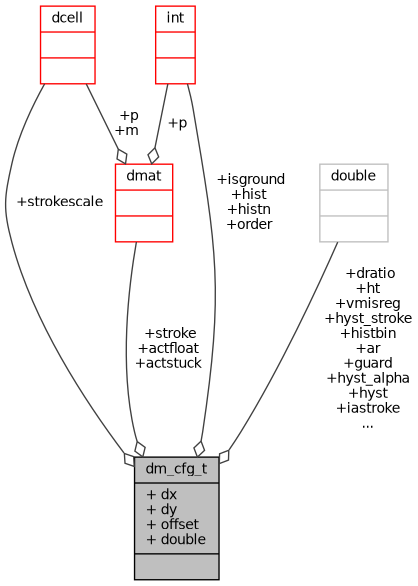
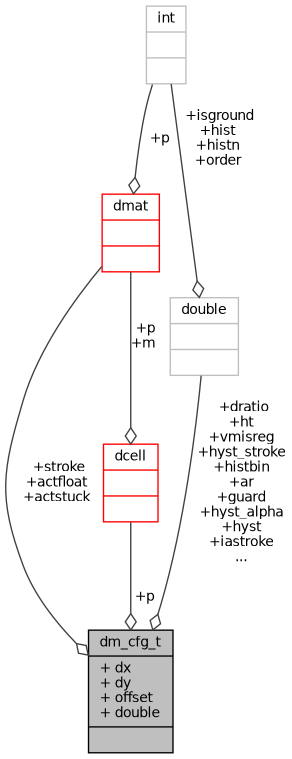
node "int": color red -> grey75
edge "dcell" -> "dmat": reversed
edge "dcell" -> "dm_cfg_t": label " +strokescale" -> " +p"
edge "int" -> "dm_cfg_t": now "int" -> "double"
